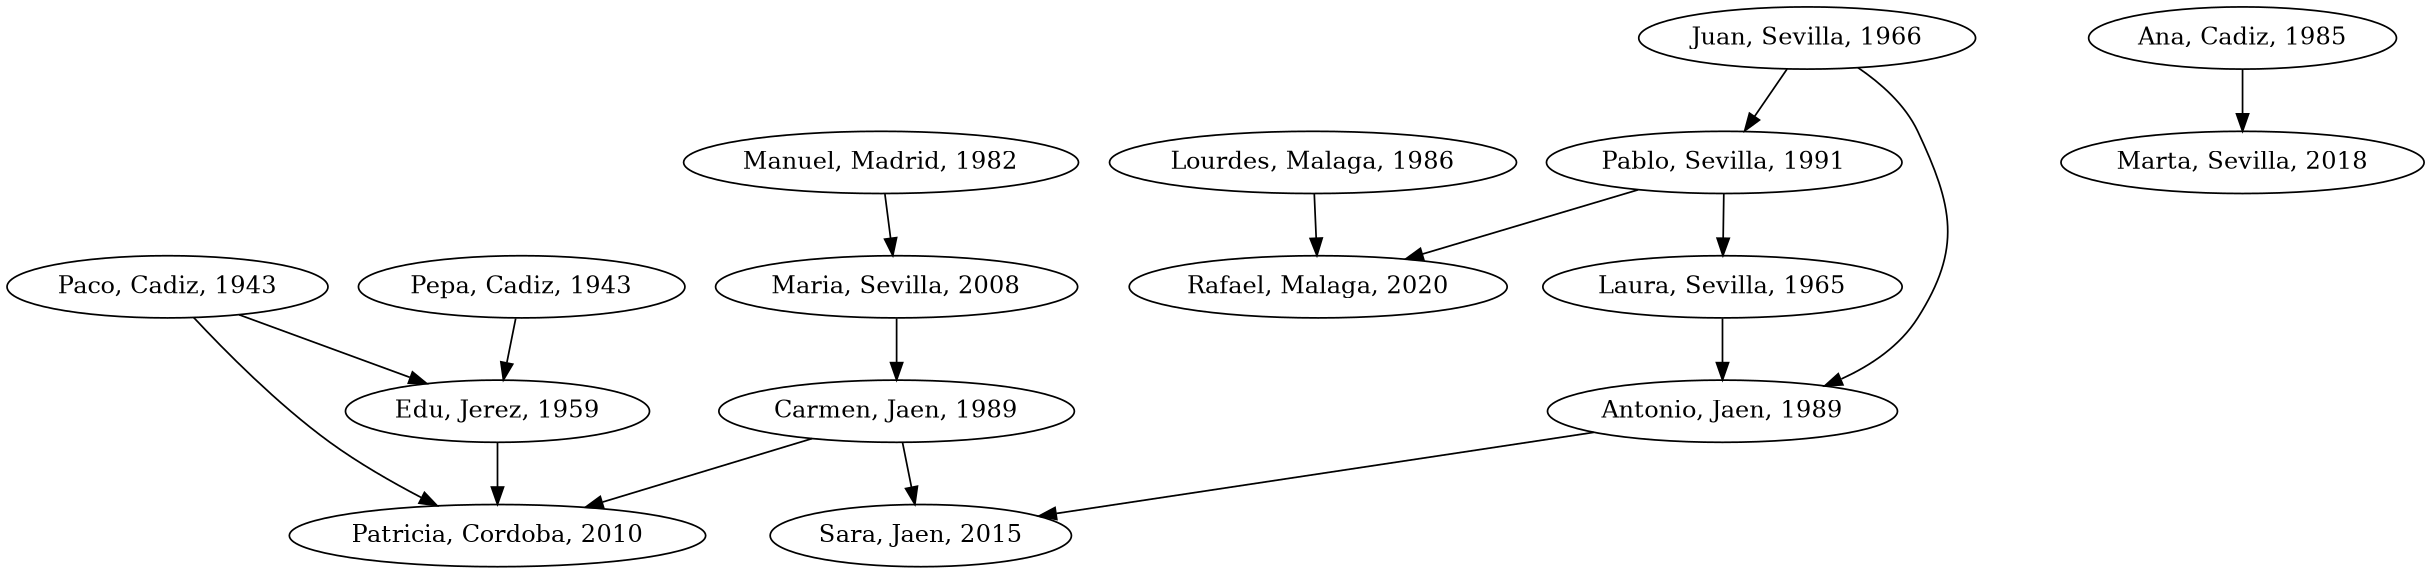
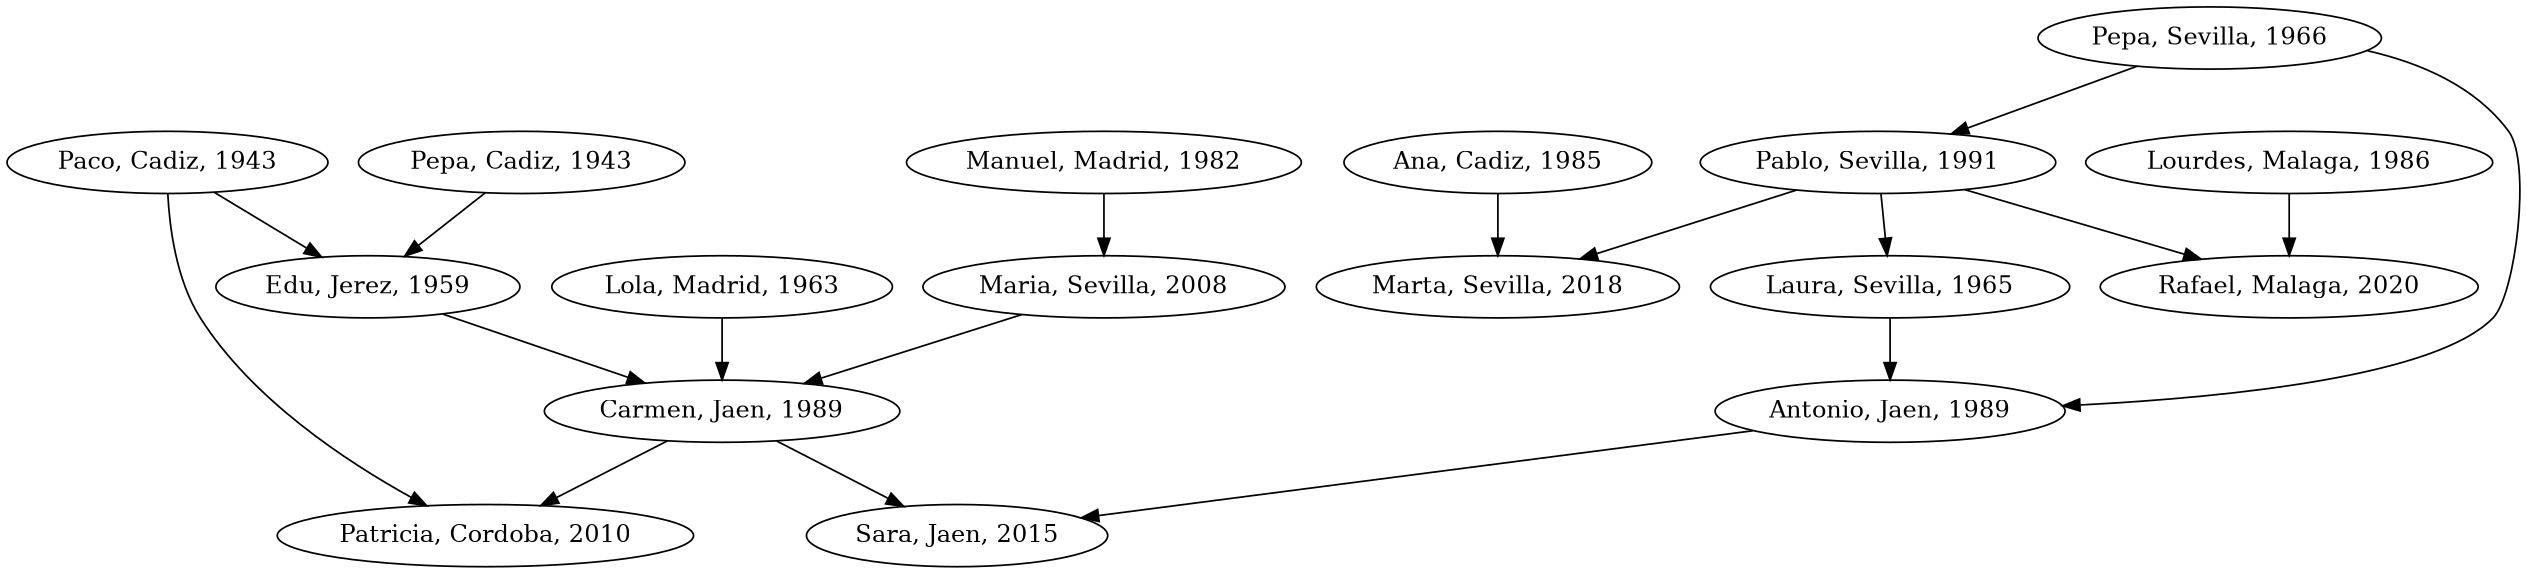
node "Juan, Sevilla, 1966": label "Juan, Sevilla, 1966" -> "Pepa, Sevilla, 1966"
edge "Pablo, Sevilla, 1991" -> "Marta, Sevilla, 2018": added
node "Lola, Madrid, 1963": added
edge "Edu, Jerez, 1959" -> "Patricia, Cordoba, 2010": now "Edu, Jerez, 1959" -> "Carmen, Jaen, 1989"
